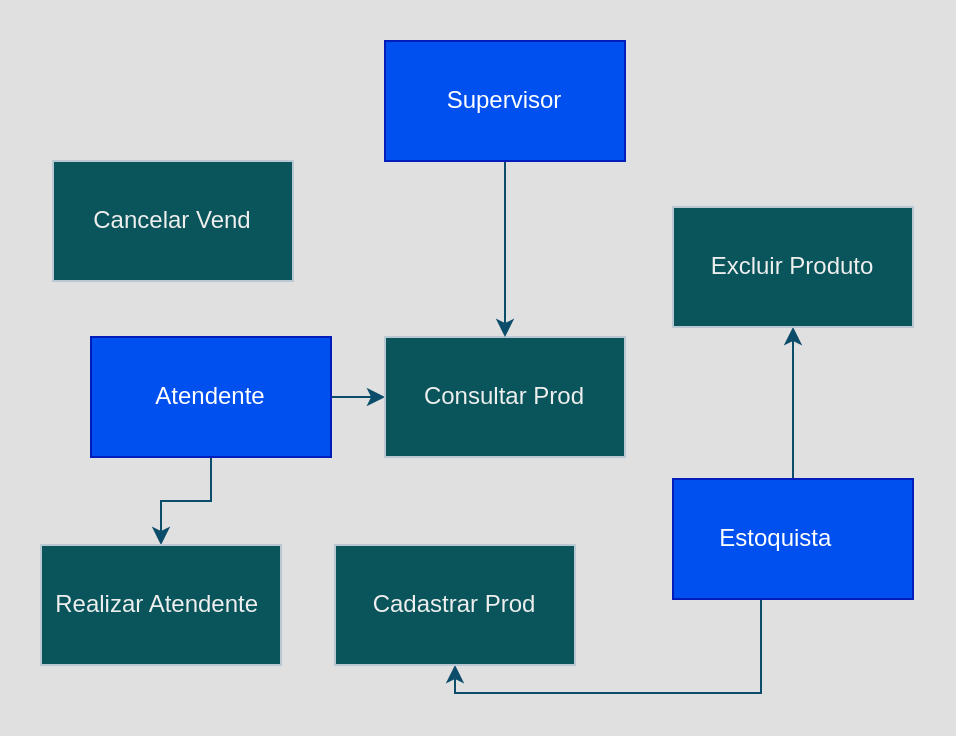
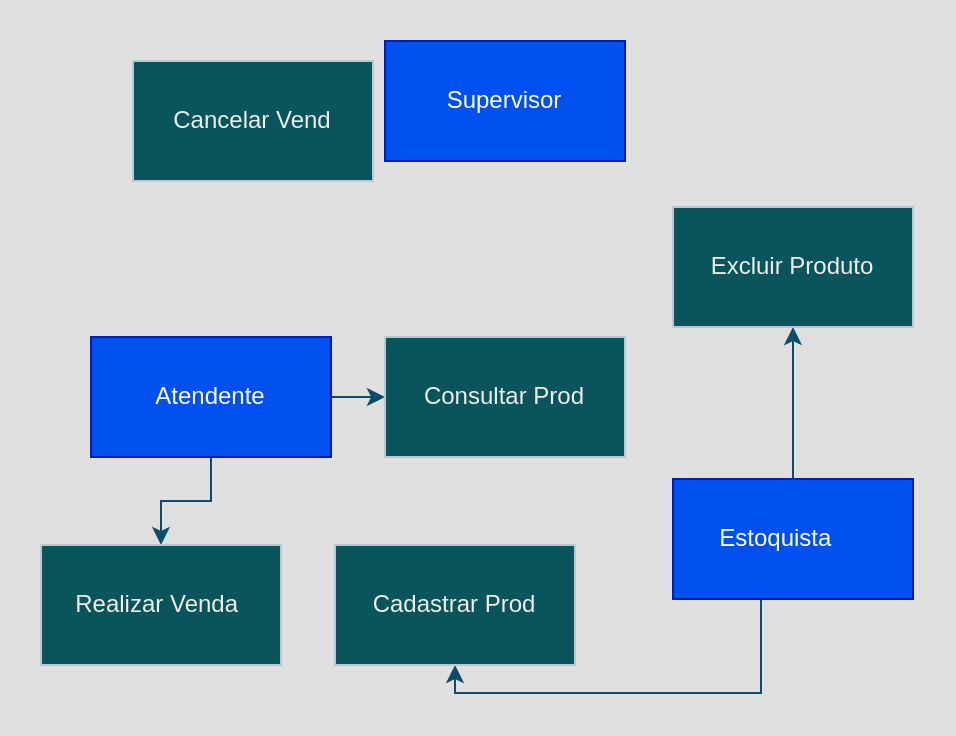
node "Cancelar Vend": moved (173, 221) -> (253, 121)
edge "Supervisor" -> "Consultar Prod": removed
node "Realizar Atendente": label "Realizar Atendente" -> "Realizar Venda"
